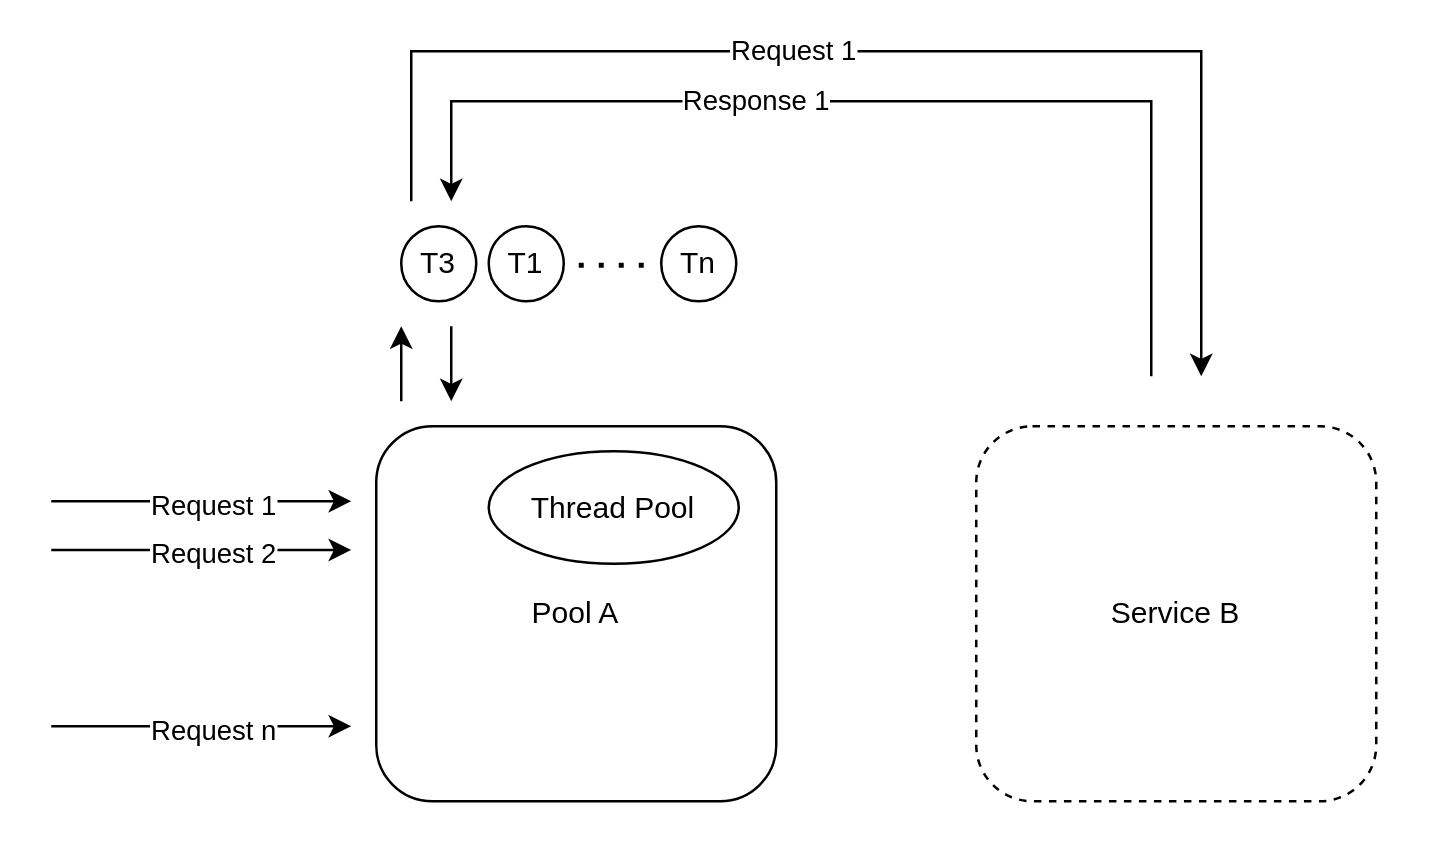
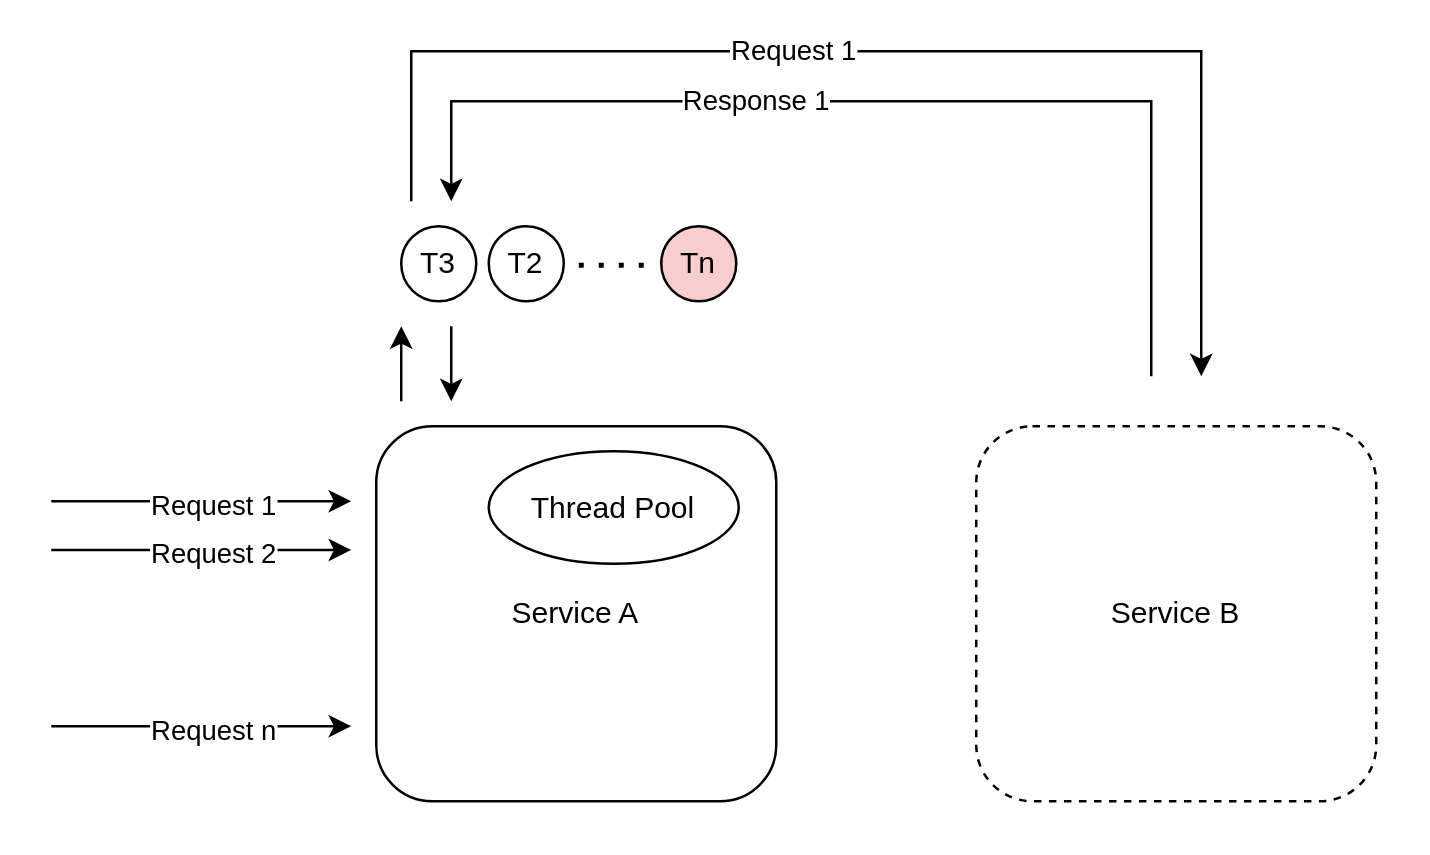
node "T1": label "T1" -> "T2"
node "Tn": fillcolor #ffffff -> #f8cecc
node "Pool A": label "Pool A" -> "Service A"
